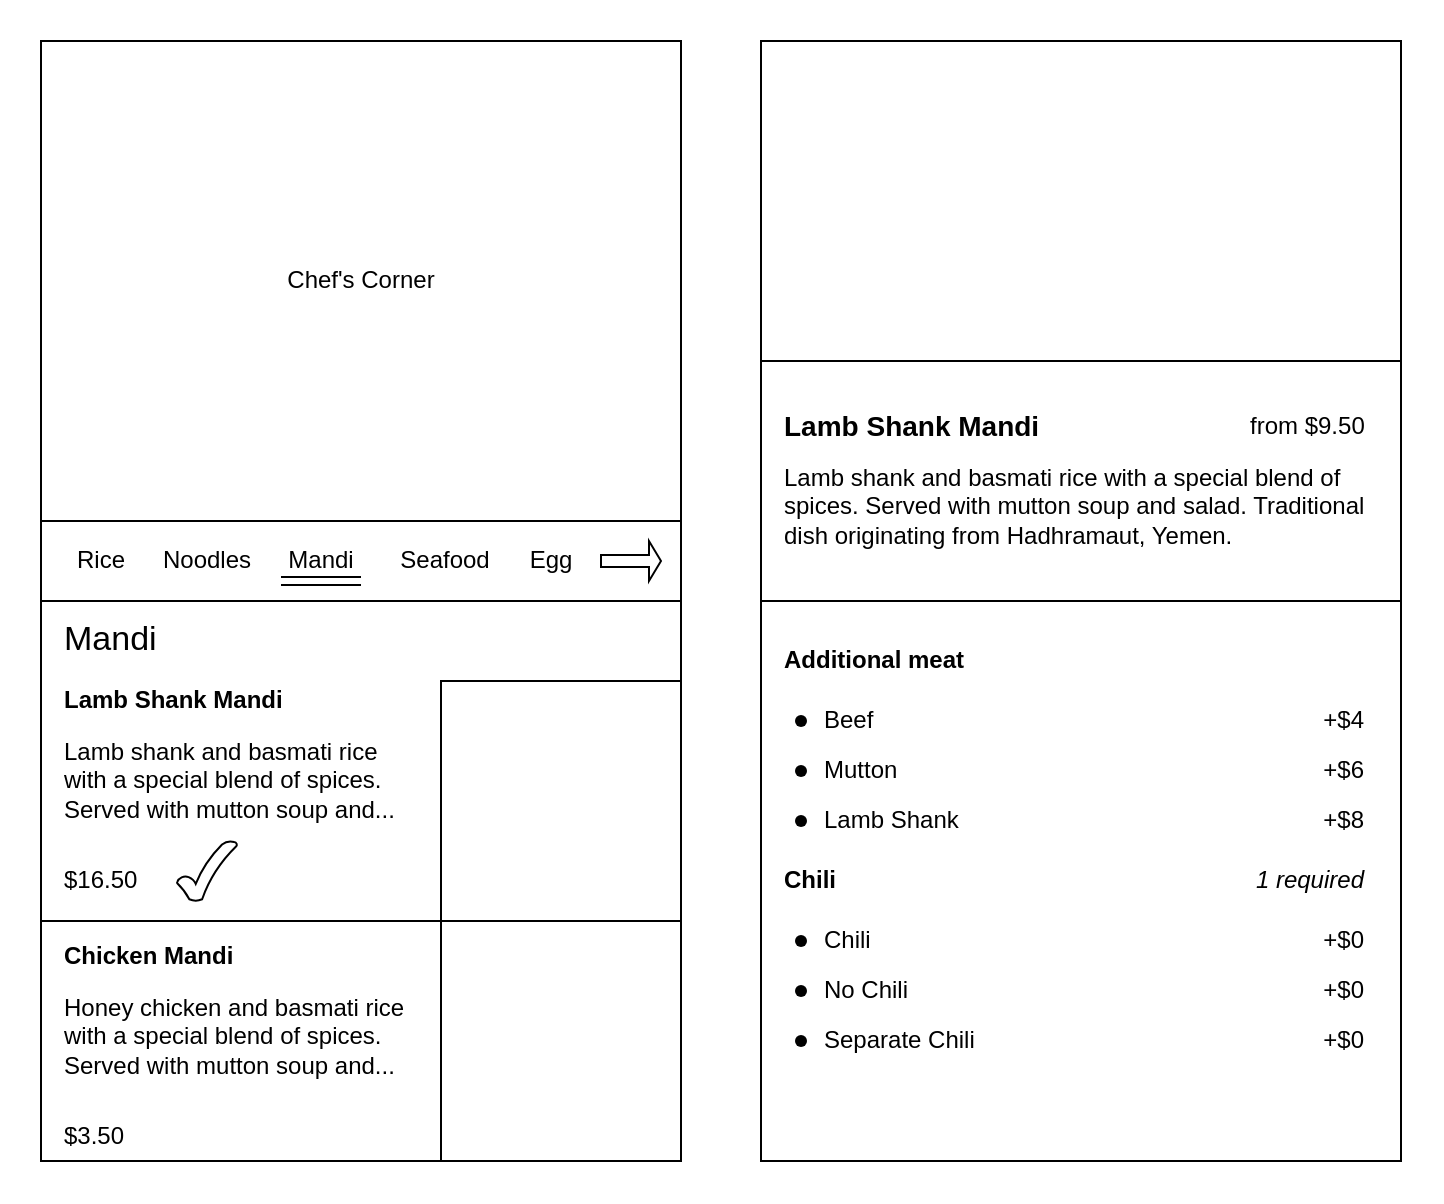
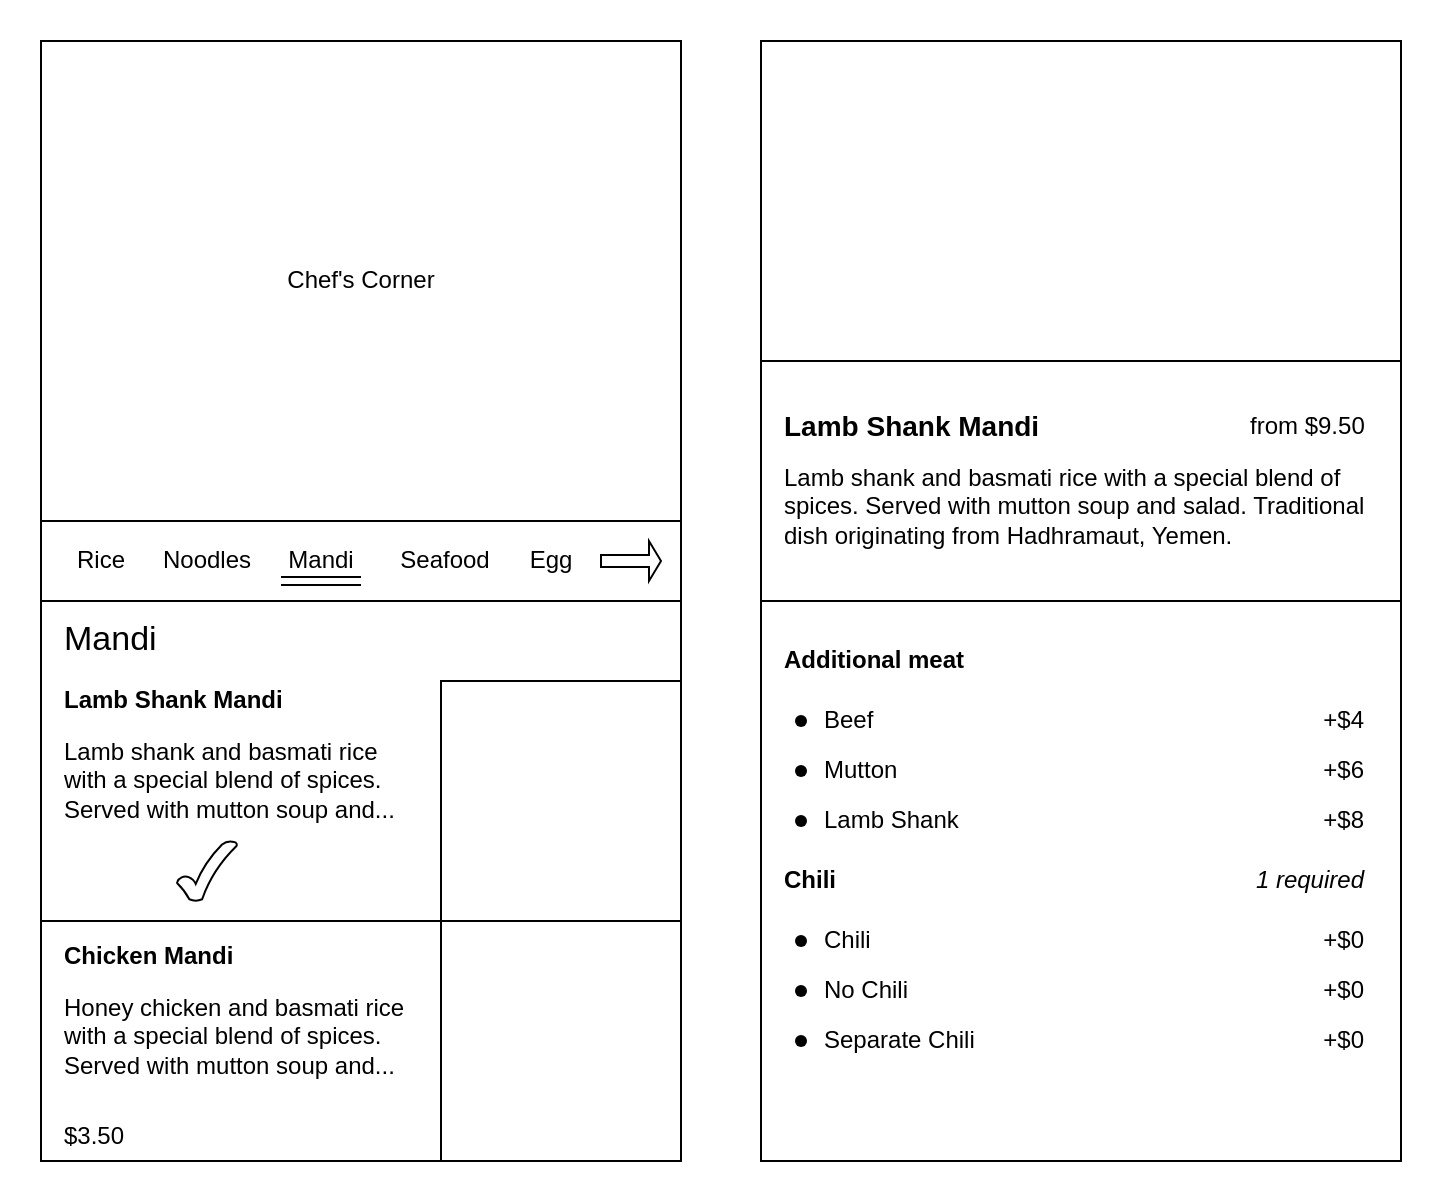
node "$16.50": removed
